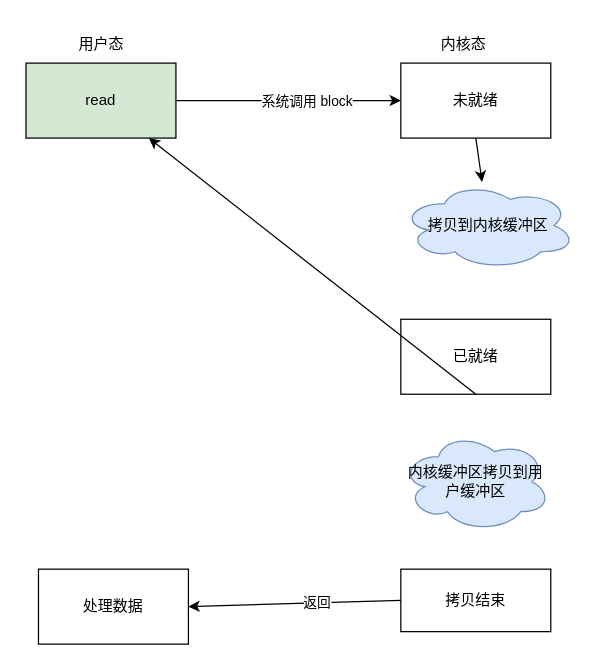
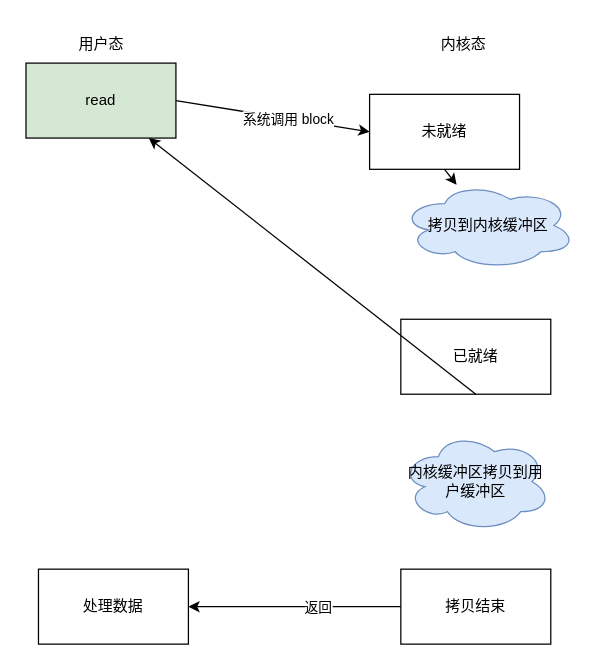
node "未就绪": moved (476, 101) -> (444, 132)
node "拷贝结束": size 150x63 -> 150x75
